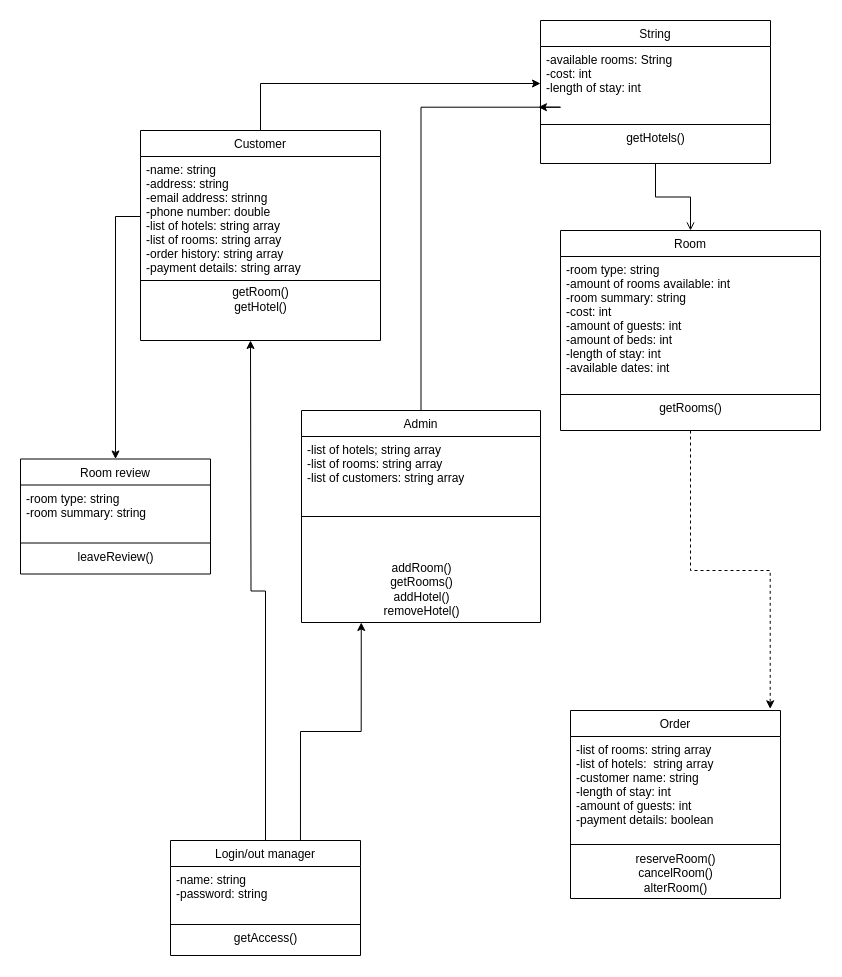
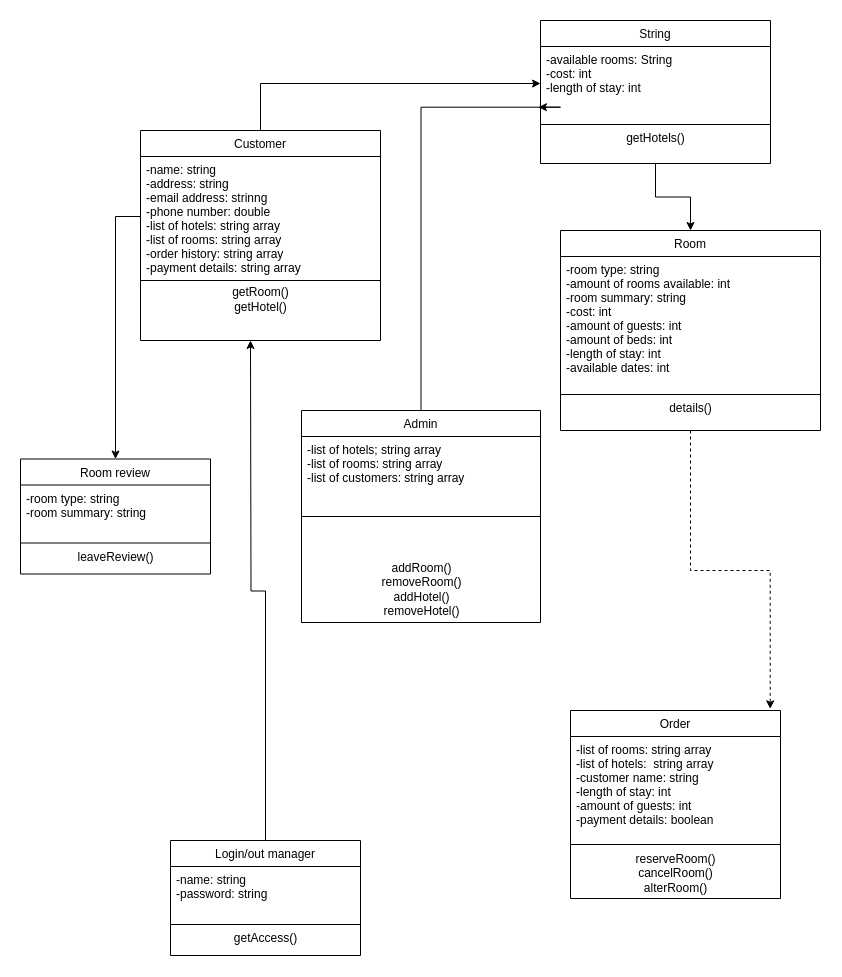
edge "String" -> "Room": arrowhead open -> classic
node "getRooms()": label "getRooms()" -> "details()"
node "addRoom() getRooms() addHotel() removeHotel()": label "addRoom() getRooms() addHotel() removeHotel()" -> "addRoom() removeRoom() addHotel() removeHotel()"
edge "Login/out manager" -> "Admin": removed
